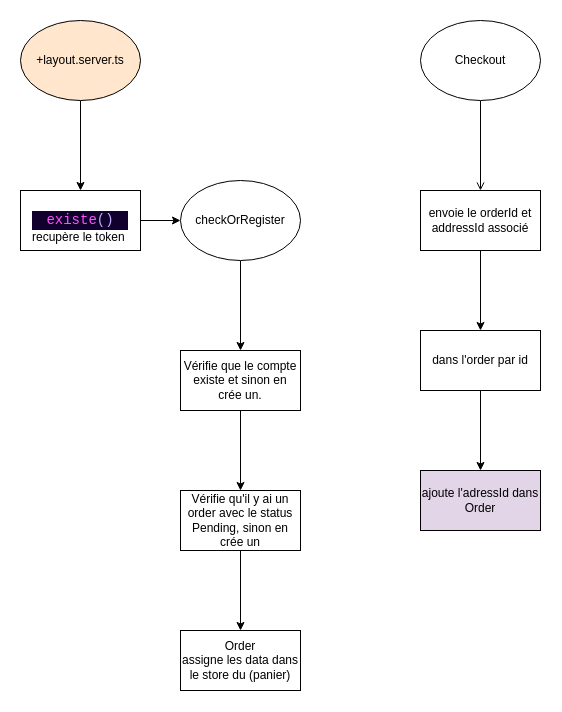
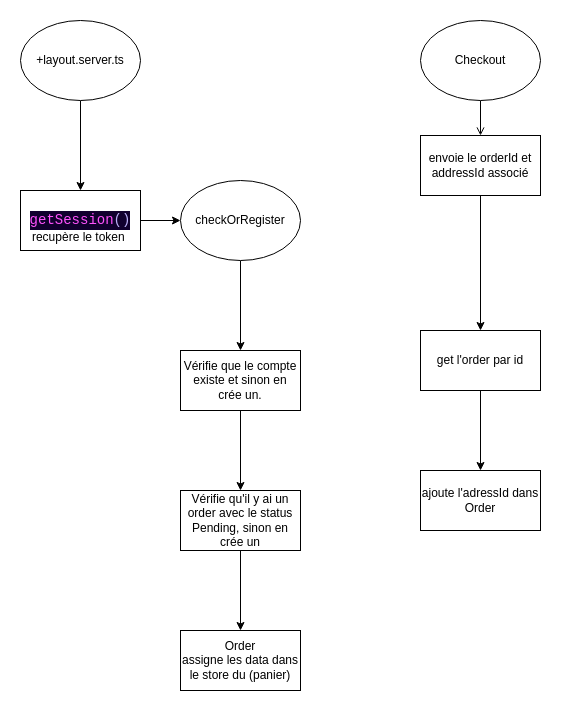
node "+layout.server.ts": fillcolor #ffe6cc -> #ffffff
node "existe() recupère le token": label "existe() recupère le token" -> "getSession() recupère le token"
node "envoie le orderId et addressId associé": moved (481, 221) -> (481, 166)
node "dans l'order par id": label "dans l'order par id" -> "get l'order par id"
node "ajoute l'adressId dans Order": fillcolor #e1d5e7 -> #ffffff
